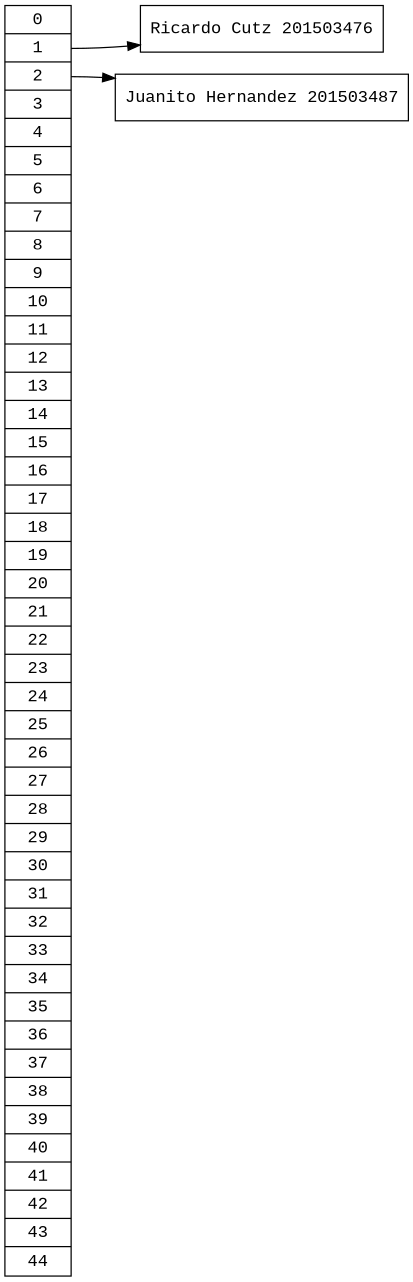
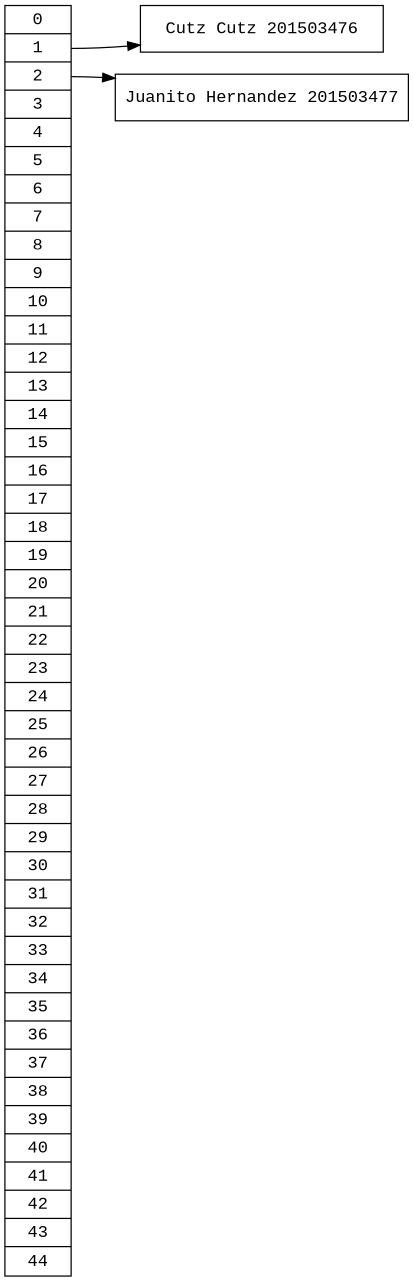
node "Ricardo Cutz 201503476": label "Ricardo Cutz 201503476" -> "Cutz Cutz 201503476"
node "Juanito Hernandez 201503487": label "Juanito Hernandez 201503487" -> "Juanito Hernandez 201503477"
